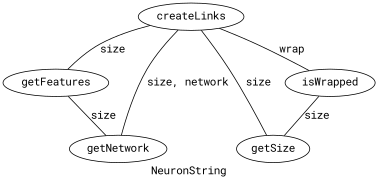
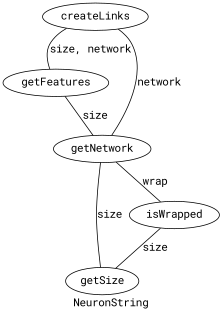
edge "createLinks" -- "isWrapped": now "getNetwork" -- "isWrapped"
edge "createLinks" -- "getFeatures": label "size" -> "size, network"
edge "createLinks" -- "getSize": now "getNetwork" -- "getSize"
edge "createLinks" -- "getNetwork": label "size, network" -> "network"
